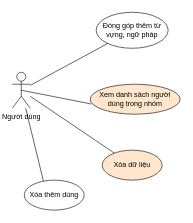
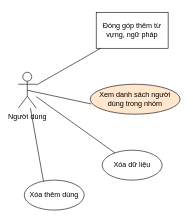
node "Đóng góp thêm từ vựng, ngữ pháp": shape ellipse -> rectangle
node "Người dùng": moved (21, 90) -> (27, 90)
node "Xóa dữ liệu": fillcolor #ffe6cc -> #ffffff
